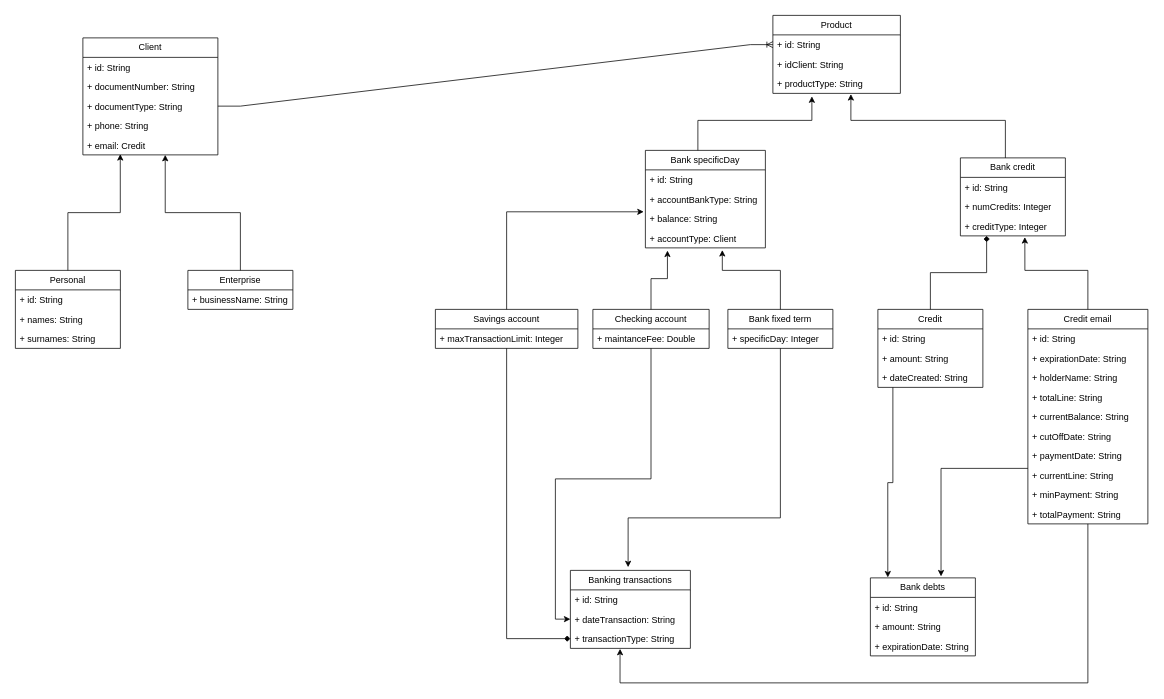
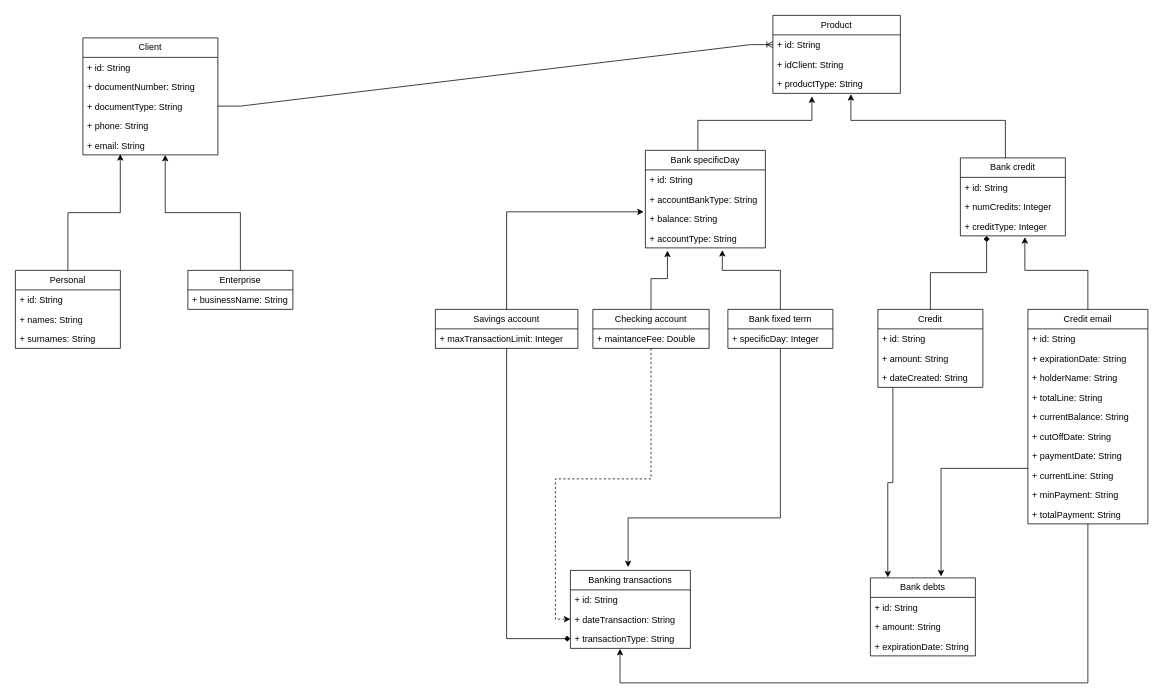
node "+ email: Credit": label "+ email: Credit" -> "+ email: String"
node "+ accountType: Client": label "+ accountType: Client" -> "+ accountType: String"
edge "Checking account" -> "+ dateTransaction: String": style solid -> dashed
